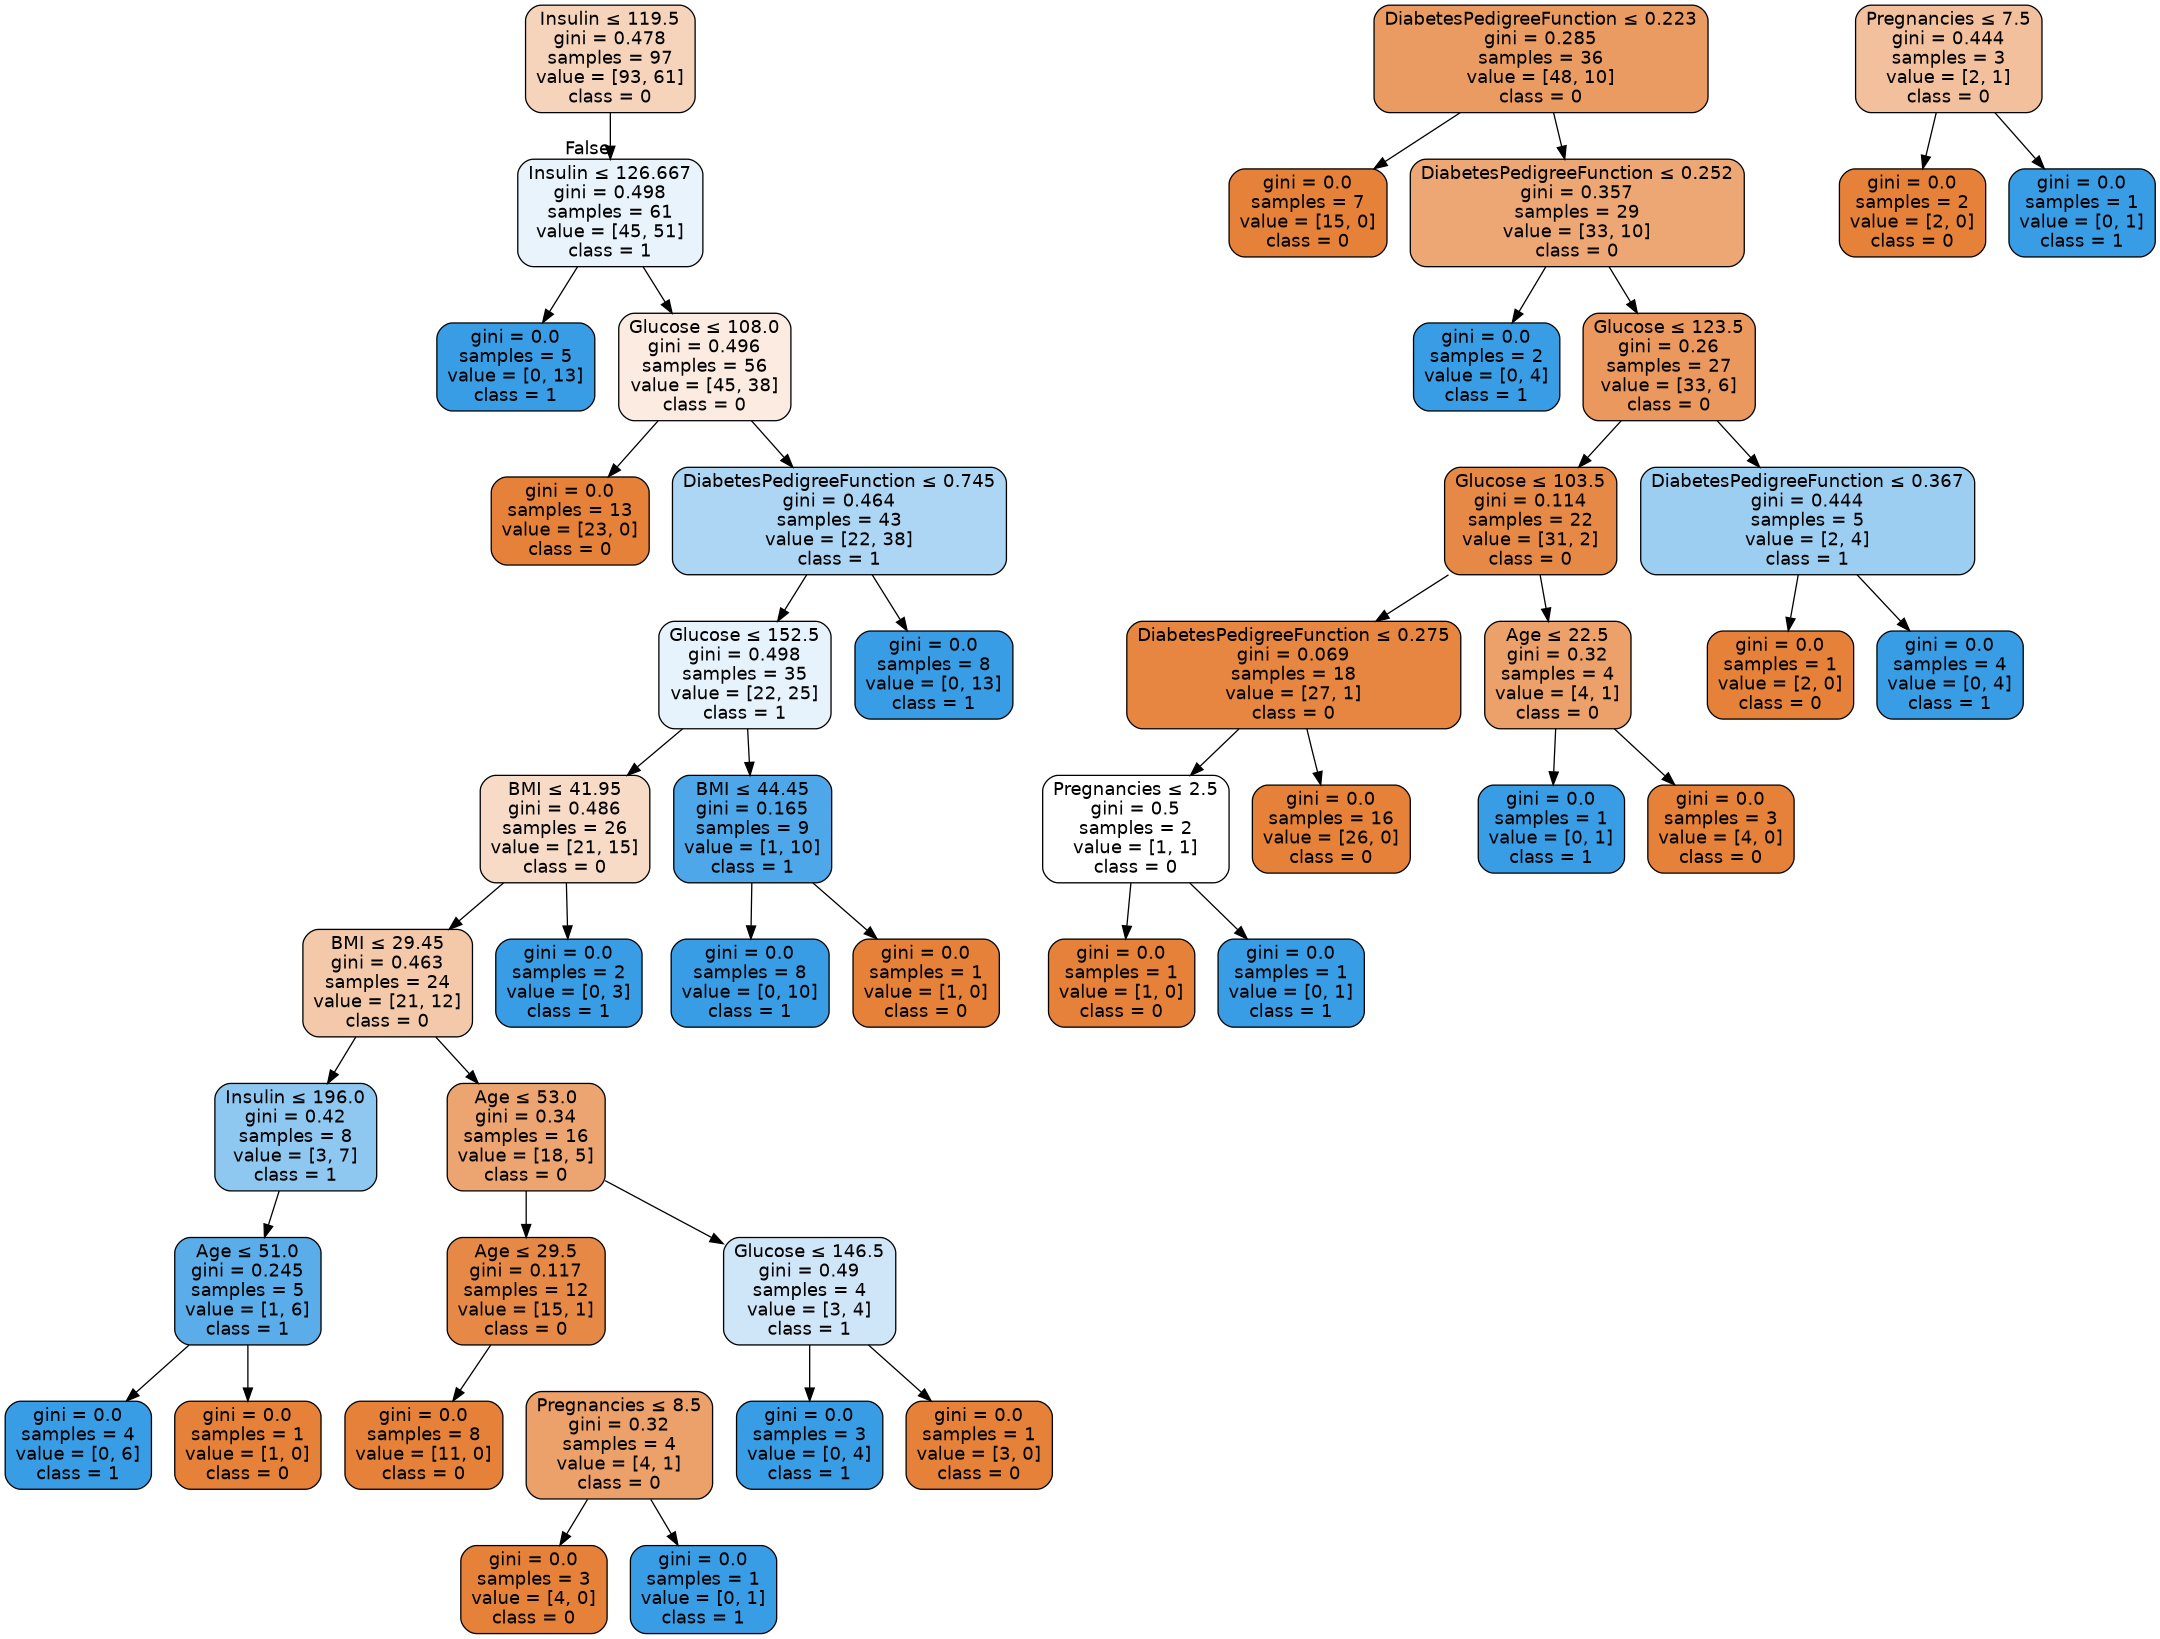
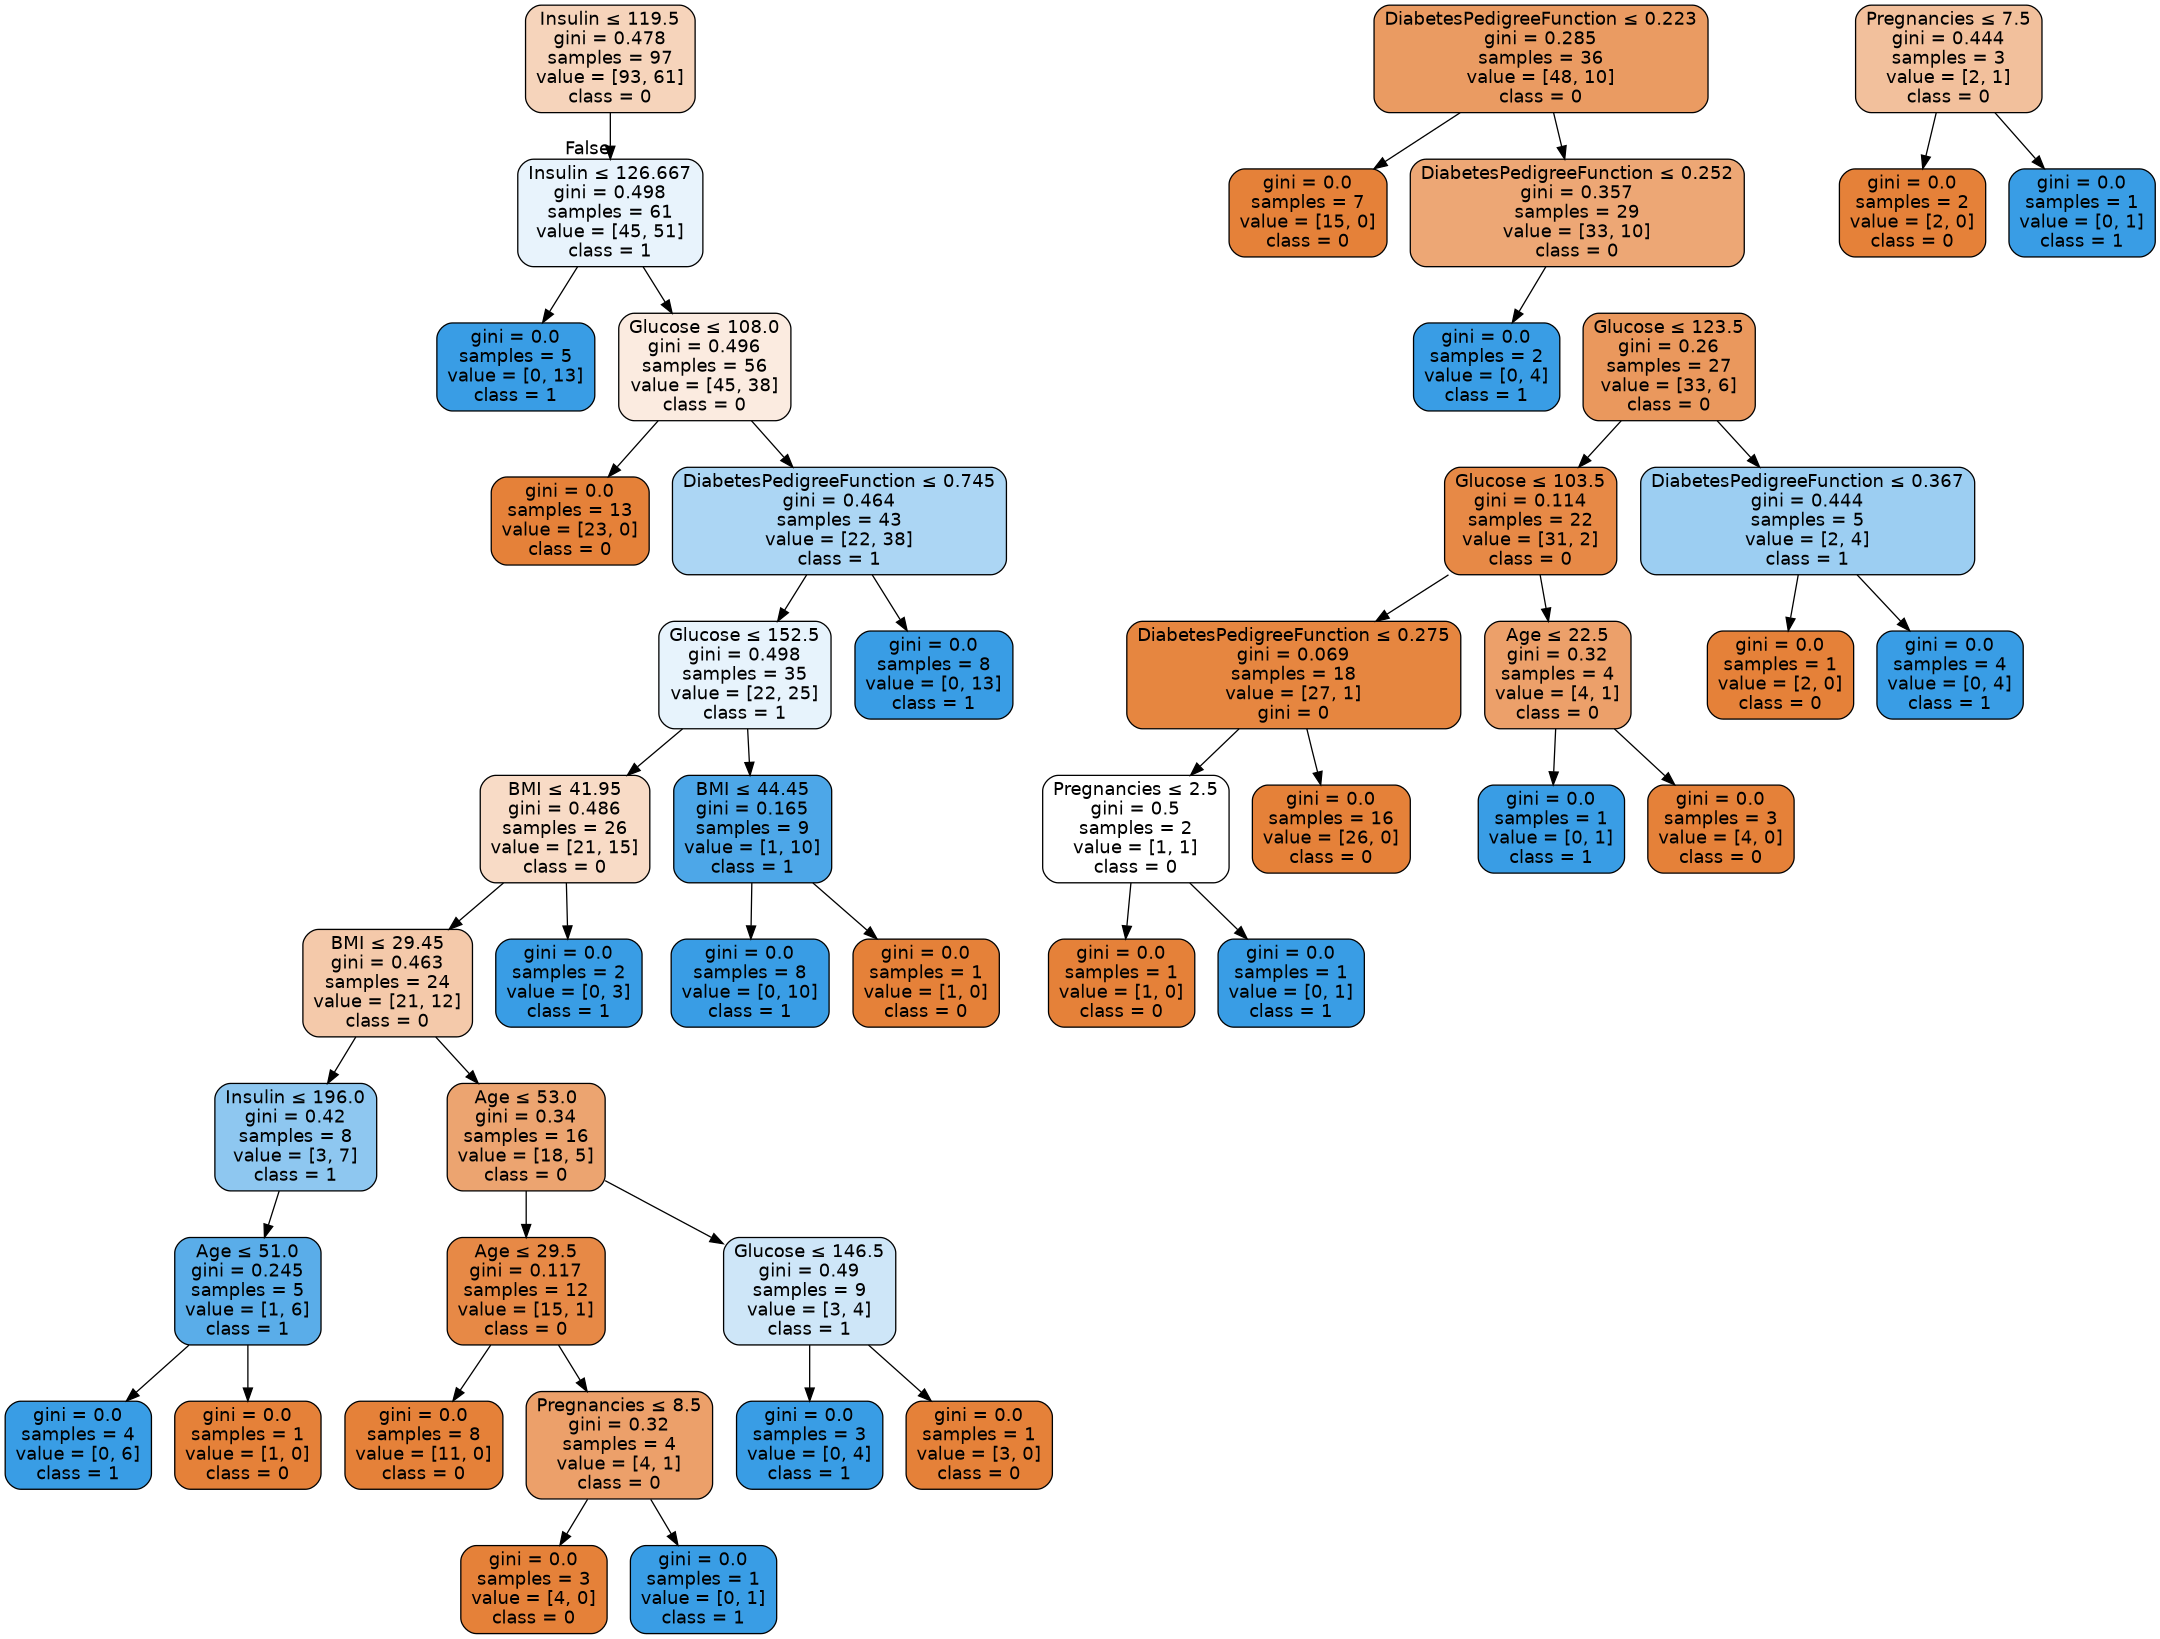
edge "DiabetesPedigreeFunction ≤ 0.252" -> "Glucose ≤ 123.5": removed
node "DiabetesPedigreeFunction ≤ 0.275": text "class = 0" -> "gini = 0"
node "Glucose ≤ 146.5": text "samples = 4" -> "samples = 9"
edge "Age ≤ 29.5" -> "Pregnancies ≤ 8.5": added
